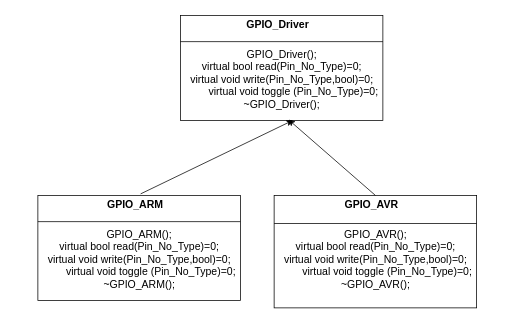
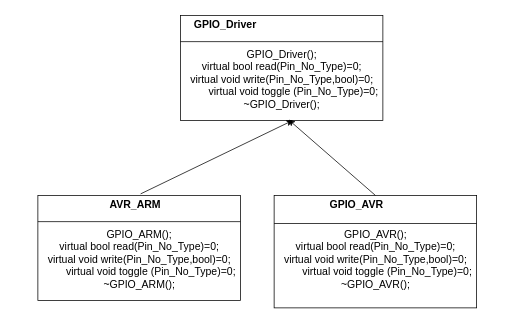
node "GPIO_Driver": moved (278, 24) -> (225, 24)
node "GPIO_ARM": label "GPIO_ARM" -> "AVR_ARM"
node "GPIO_AVR": moved (372, 204) -> (357, 204)
